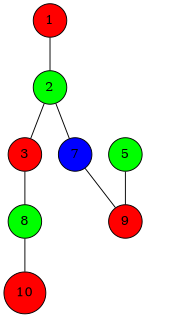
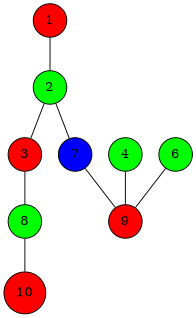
node "5": label "5" -> "4"
node "6": added
